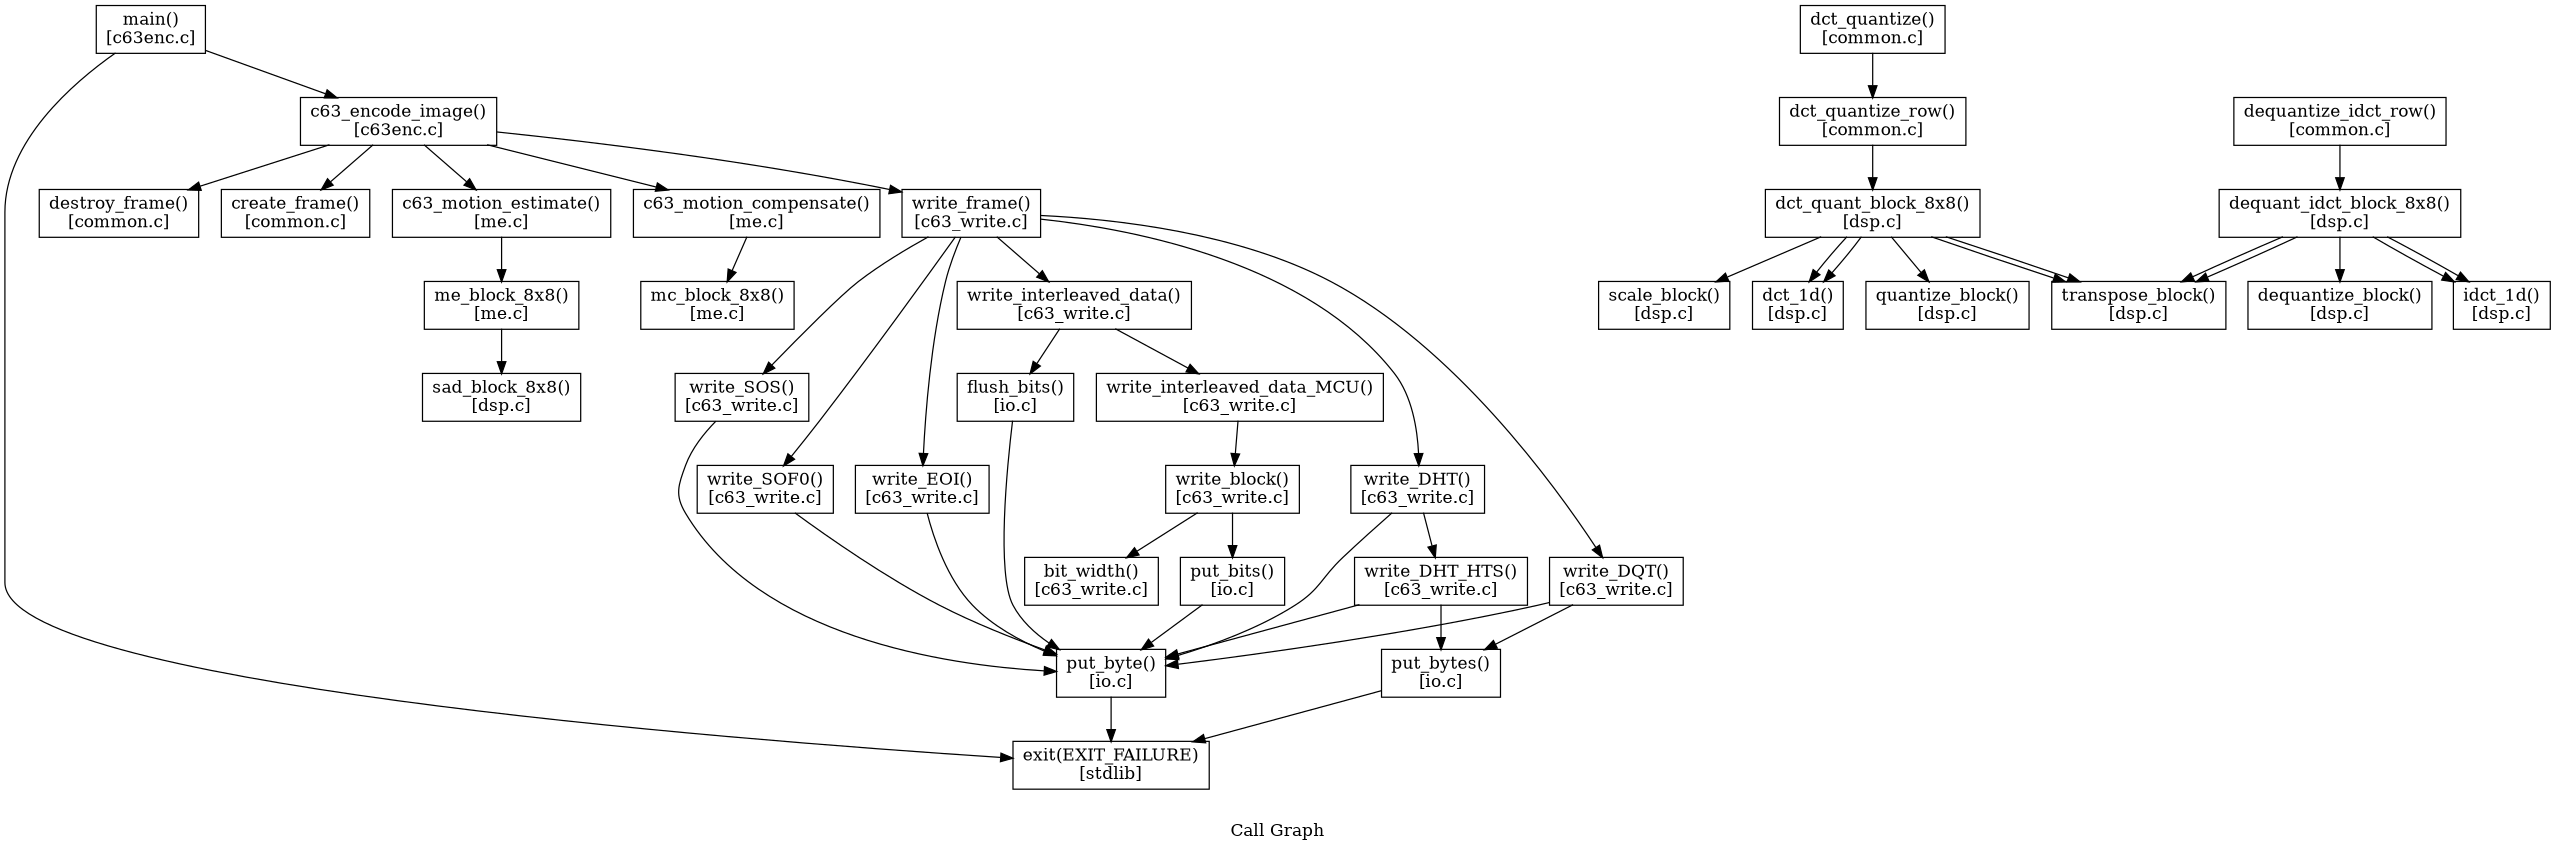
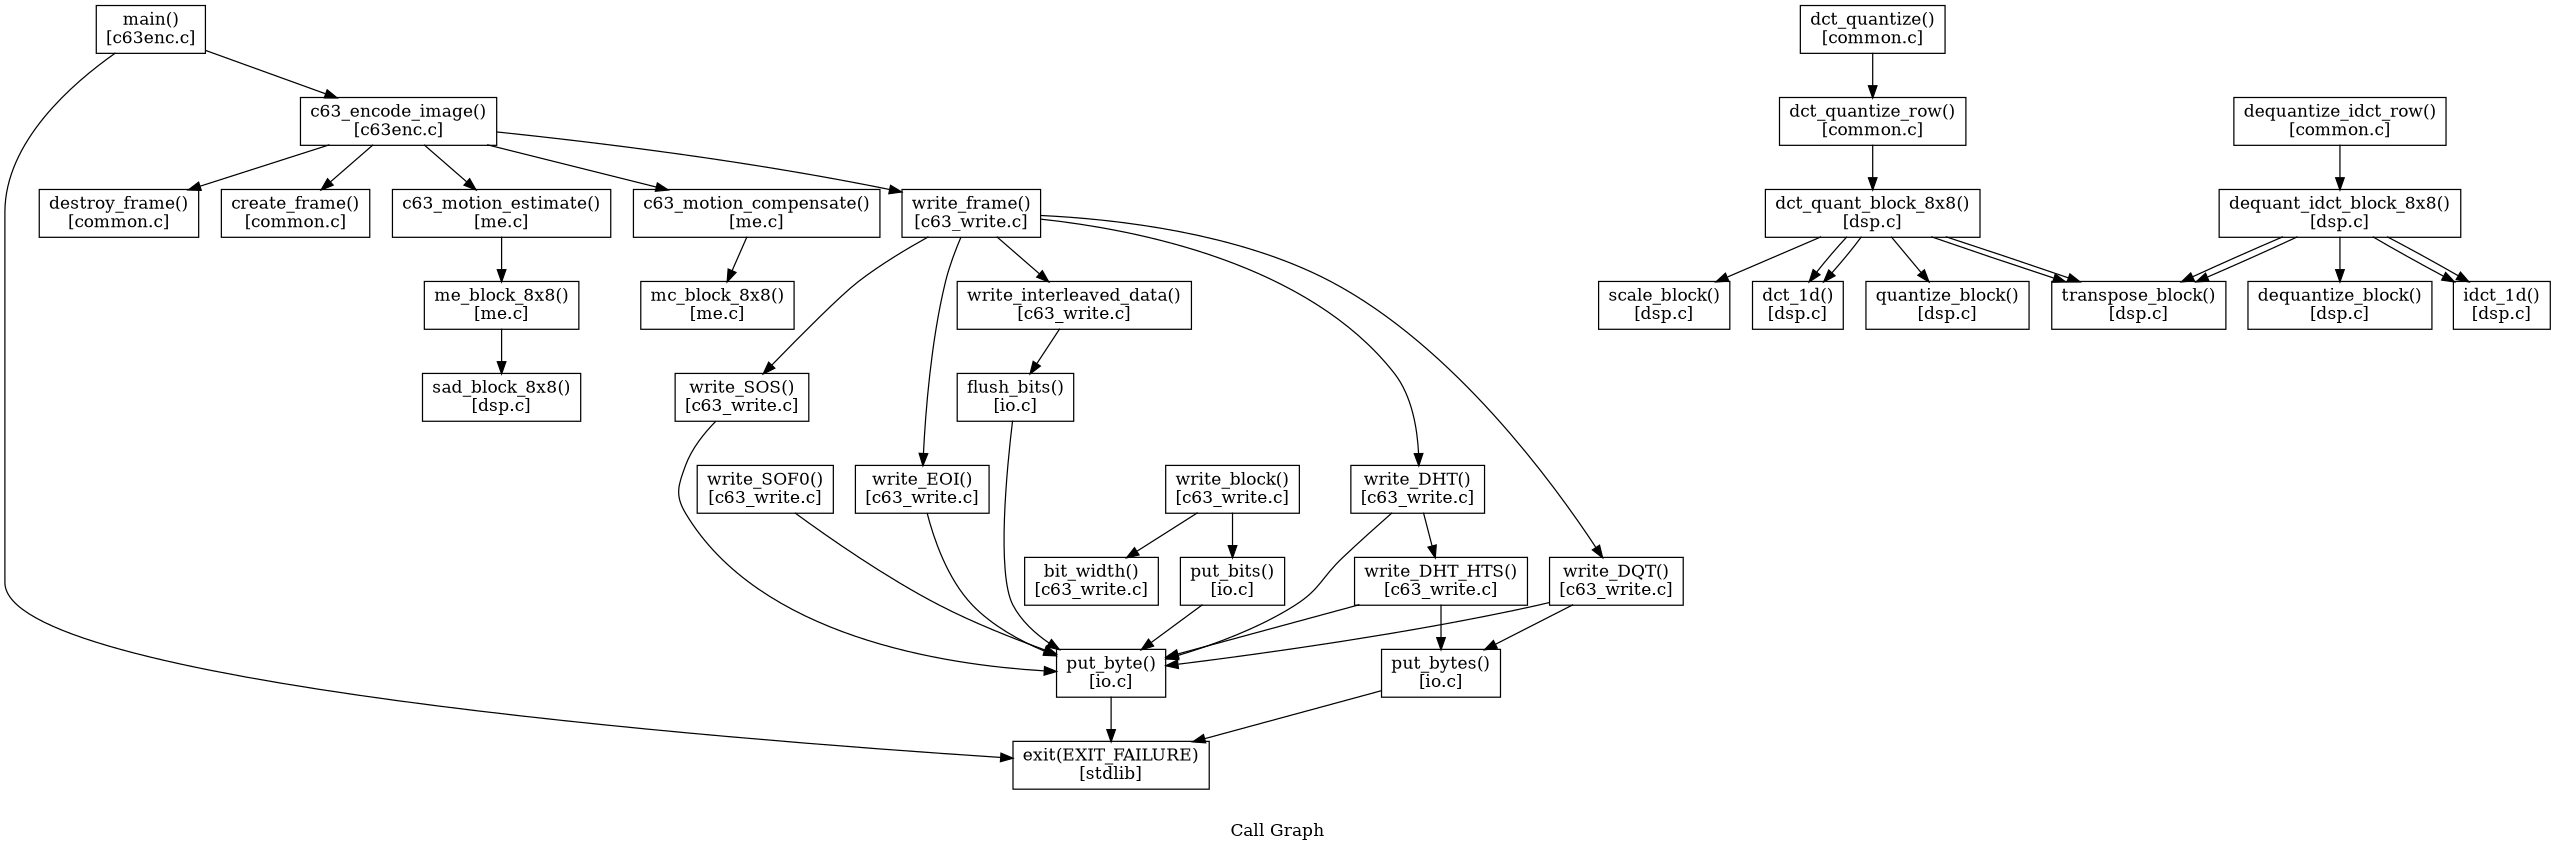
edge "write_frame()" -> "write_SOF0()": removed
node "write_interleaved_data_MCU()": removed
